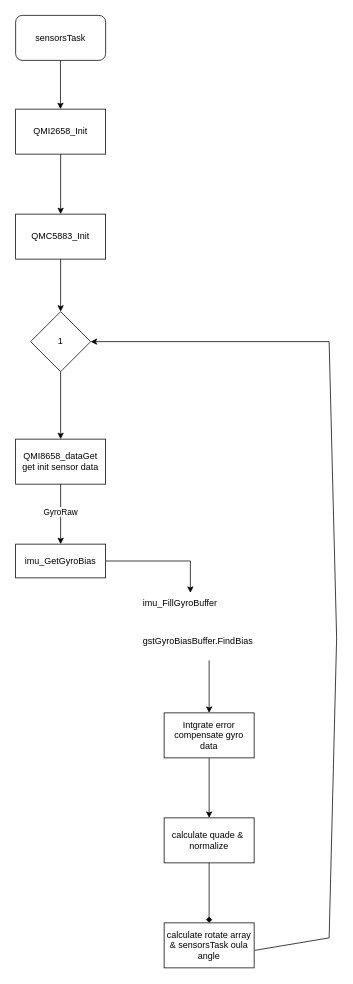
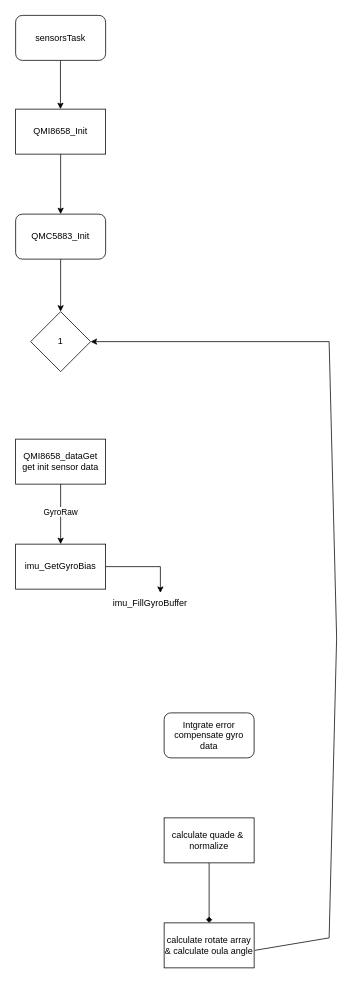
node "QMI2658_Init": label "QMI2658_Init" -> "QMI8658_Init"
node "QMC5883_Init": shape rectangle -> rounded rectangle
edge "1" -> "QMI8658_dataGet get init sensor data": removed
node "imu_GetGyroBias": size 90x34 -> 90x45
node "imu_FillGyroBuffer": moved (190, 608) -> (160, 608)
node "gstGyroBiasBuffer.FindBias": removed
edge "gstGyroBiasBuffer.FindBias" -> "Intgrate error compensate gyro data": removed
node "Intgrate error compensate gyro data": shape rectangle -> rounded rectangle
edge "Intgrate error compensate gyro data" -> "calculate quade & normalize": removed
node "calculate rotate array & sensorsTask oula angle": label "calculate rotate array & sensorsTask oula angle" -> "calculate rotate array & calculate oula angle"
